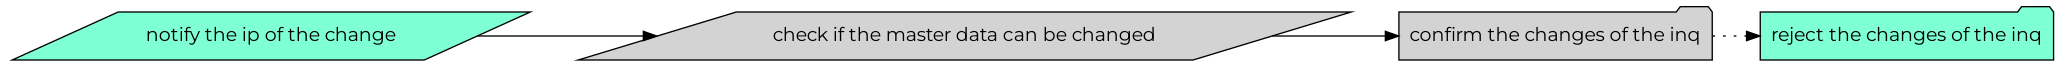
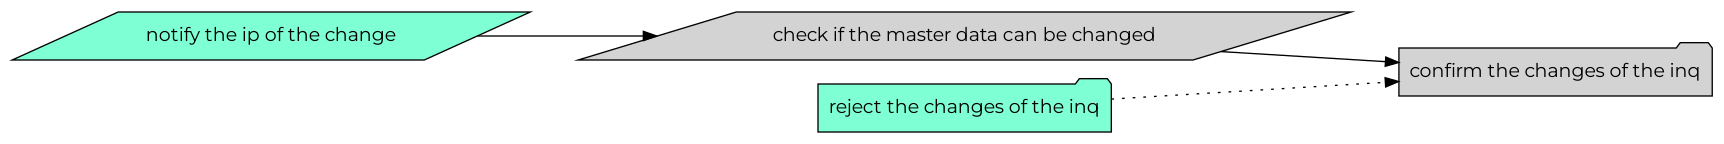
edge "confirm the changes of the inq" -> "reject the changes of the inq": reversed
